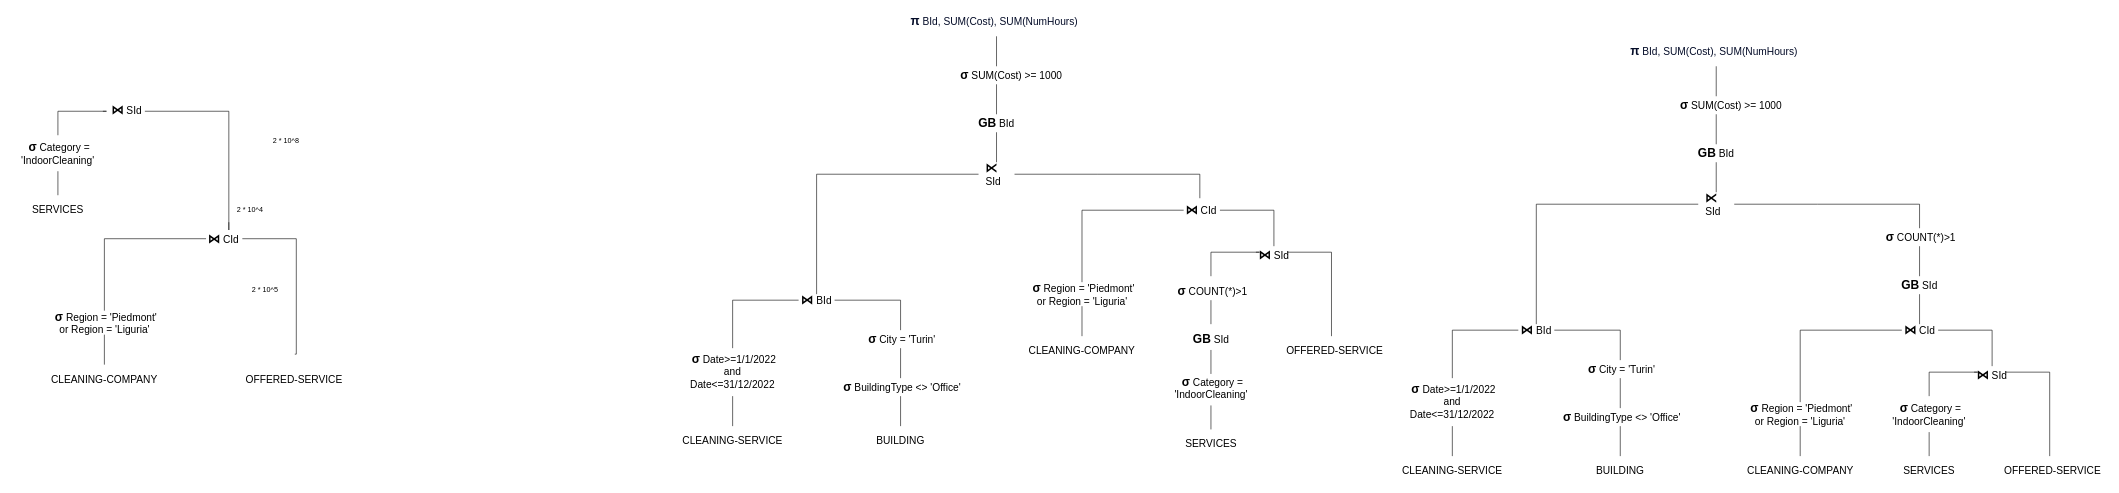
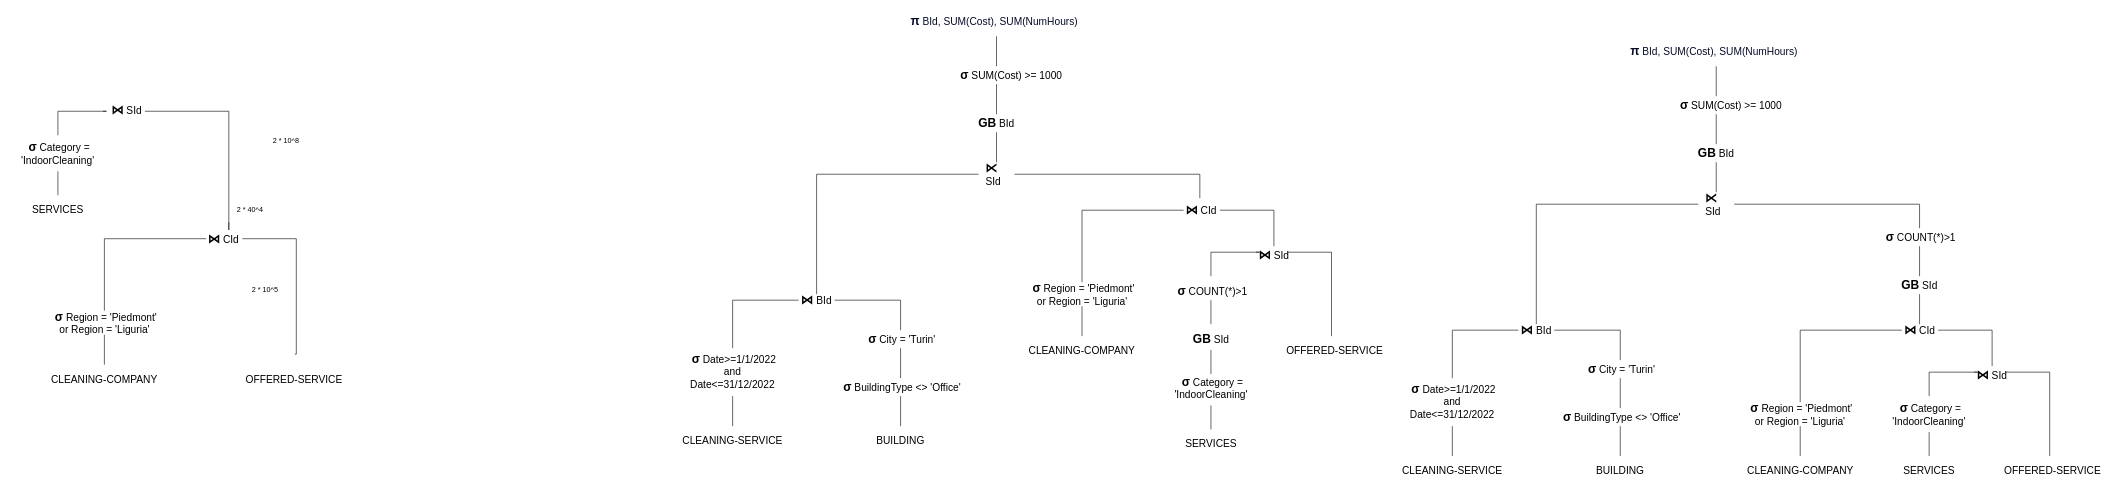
node "2 * 10^4": label "2 * 10^4" -> "2 * 40^4"
